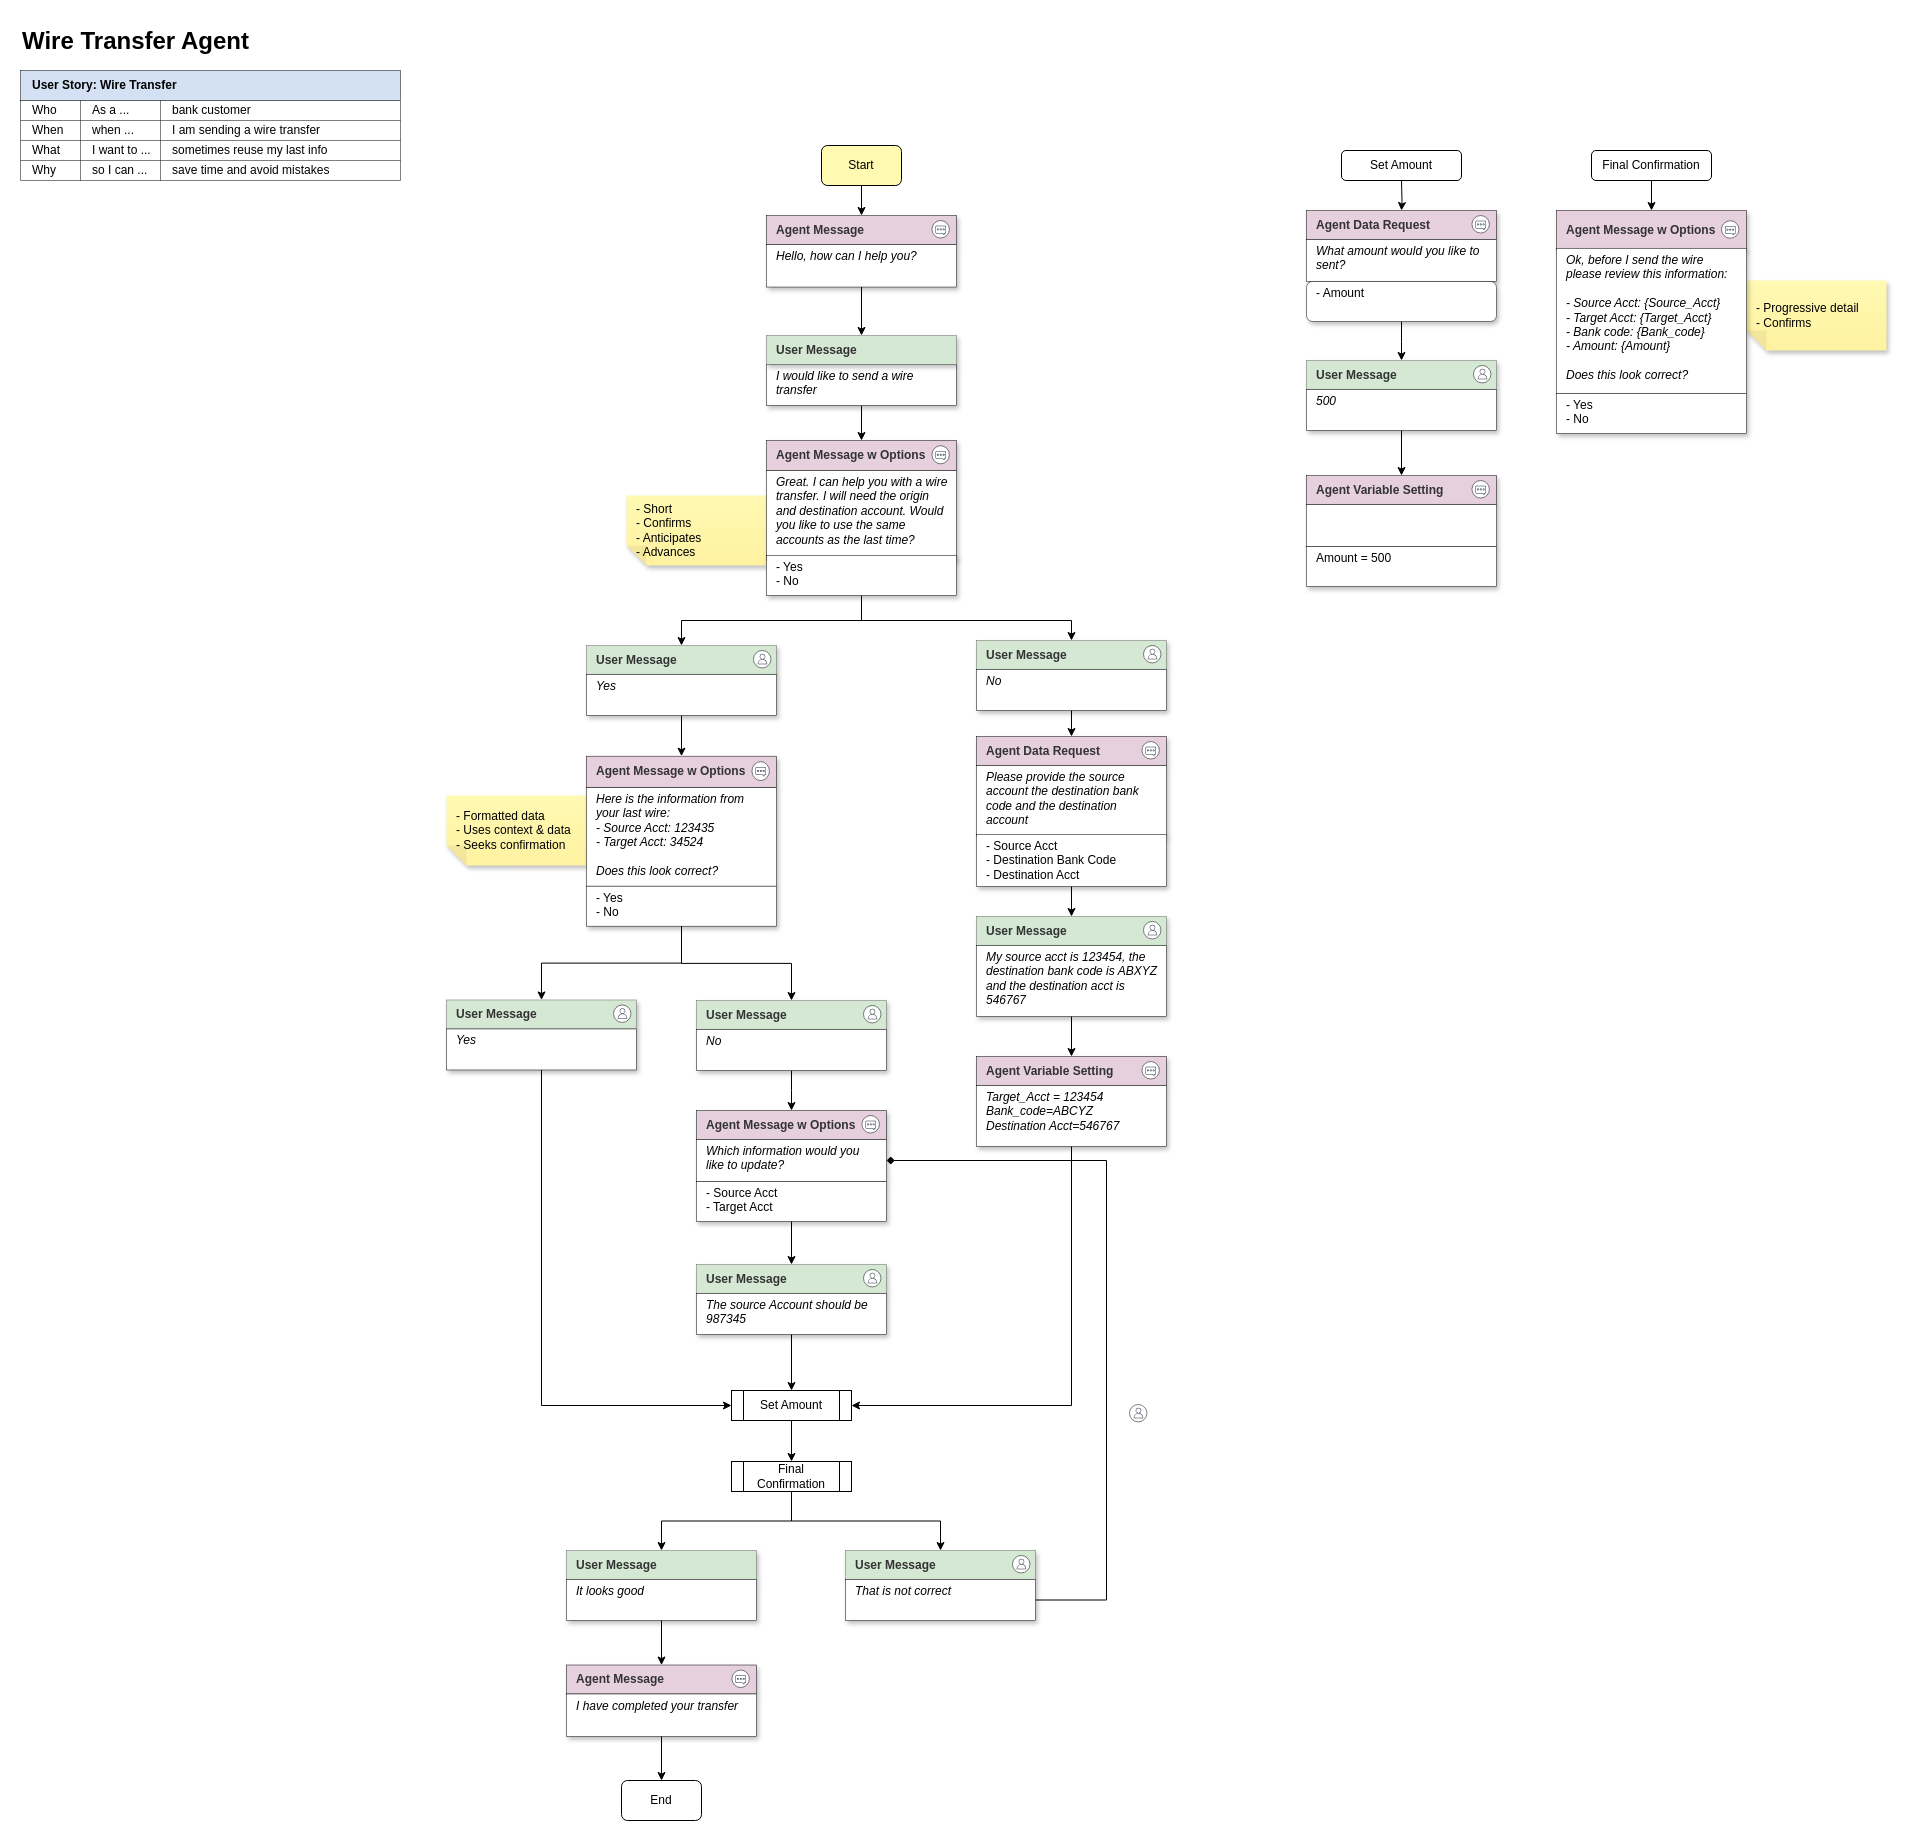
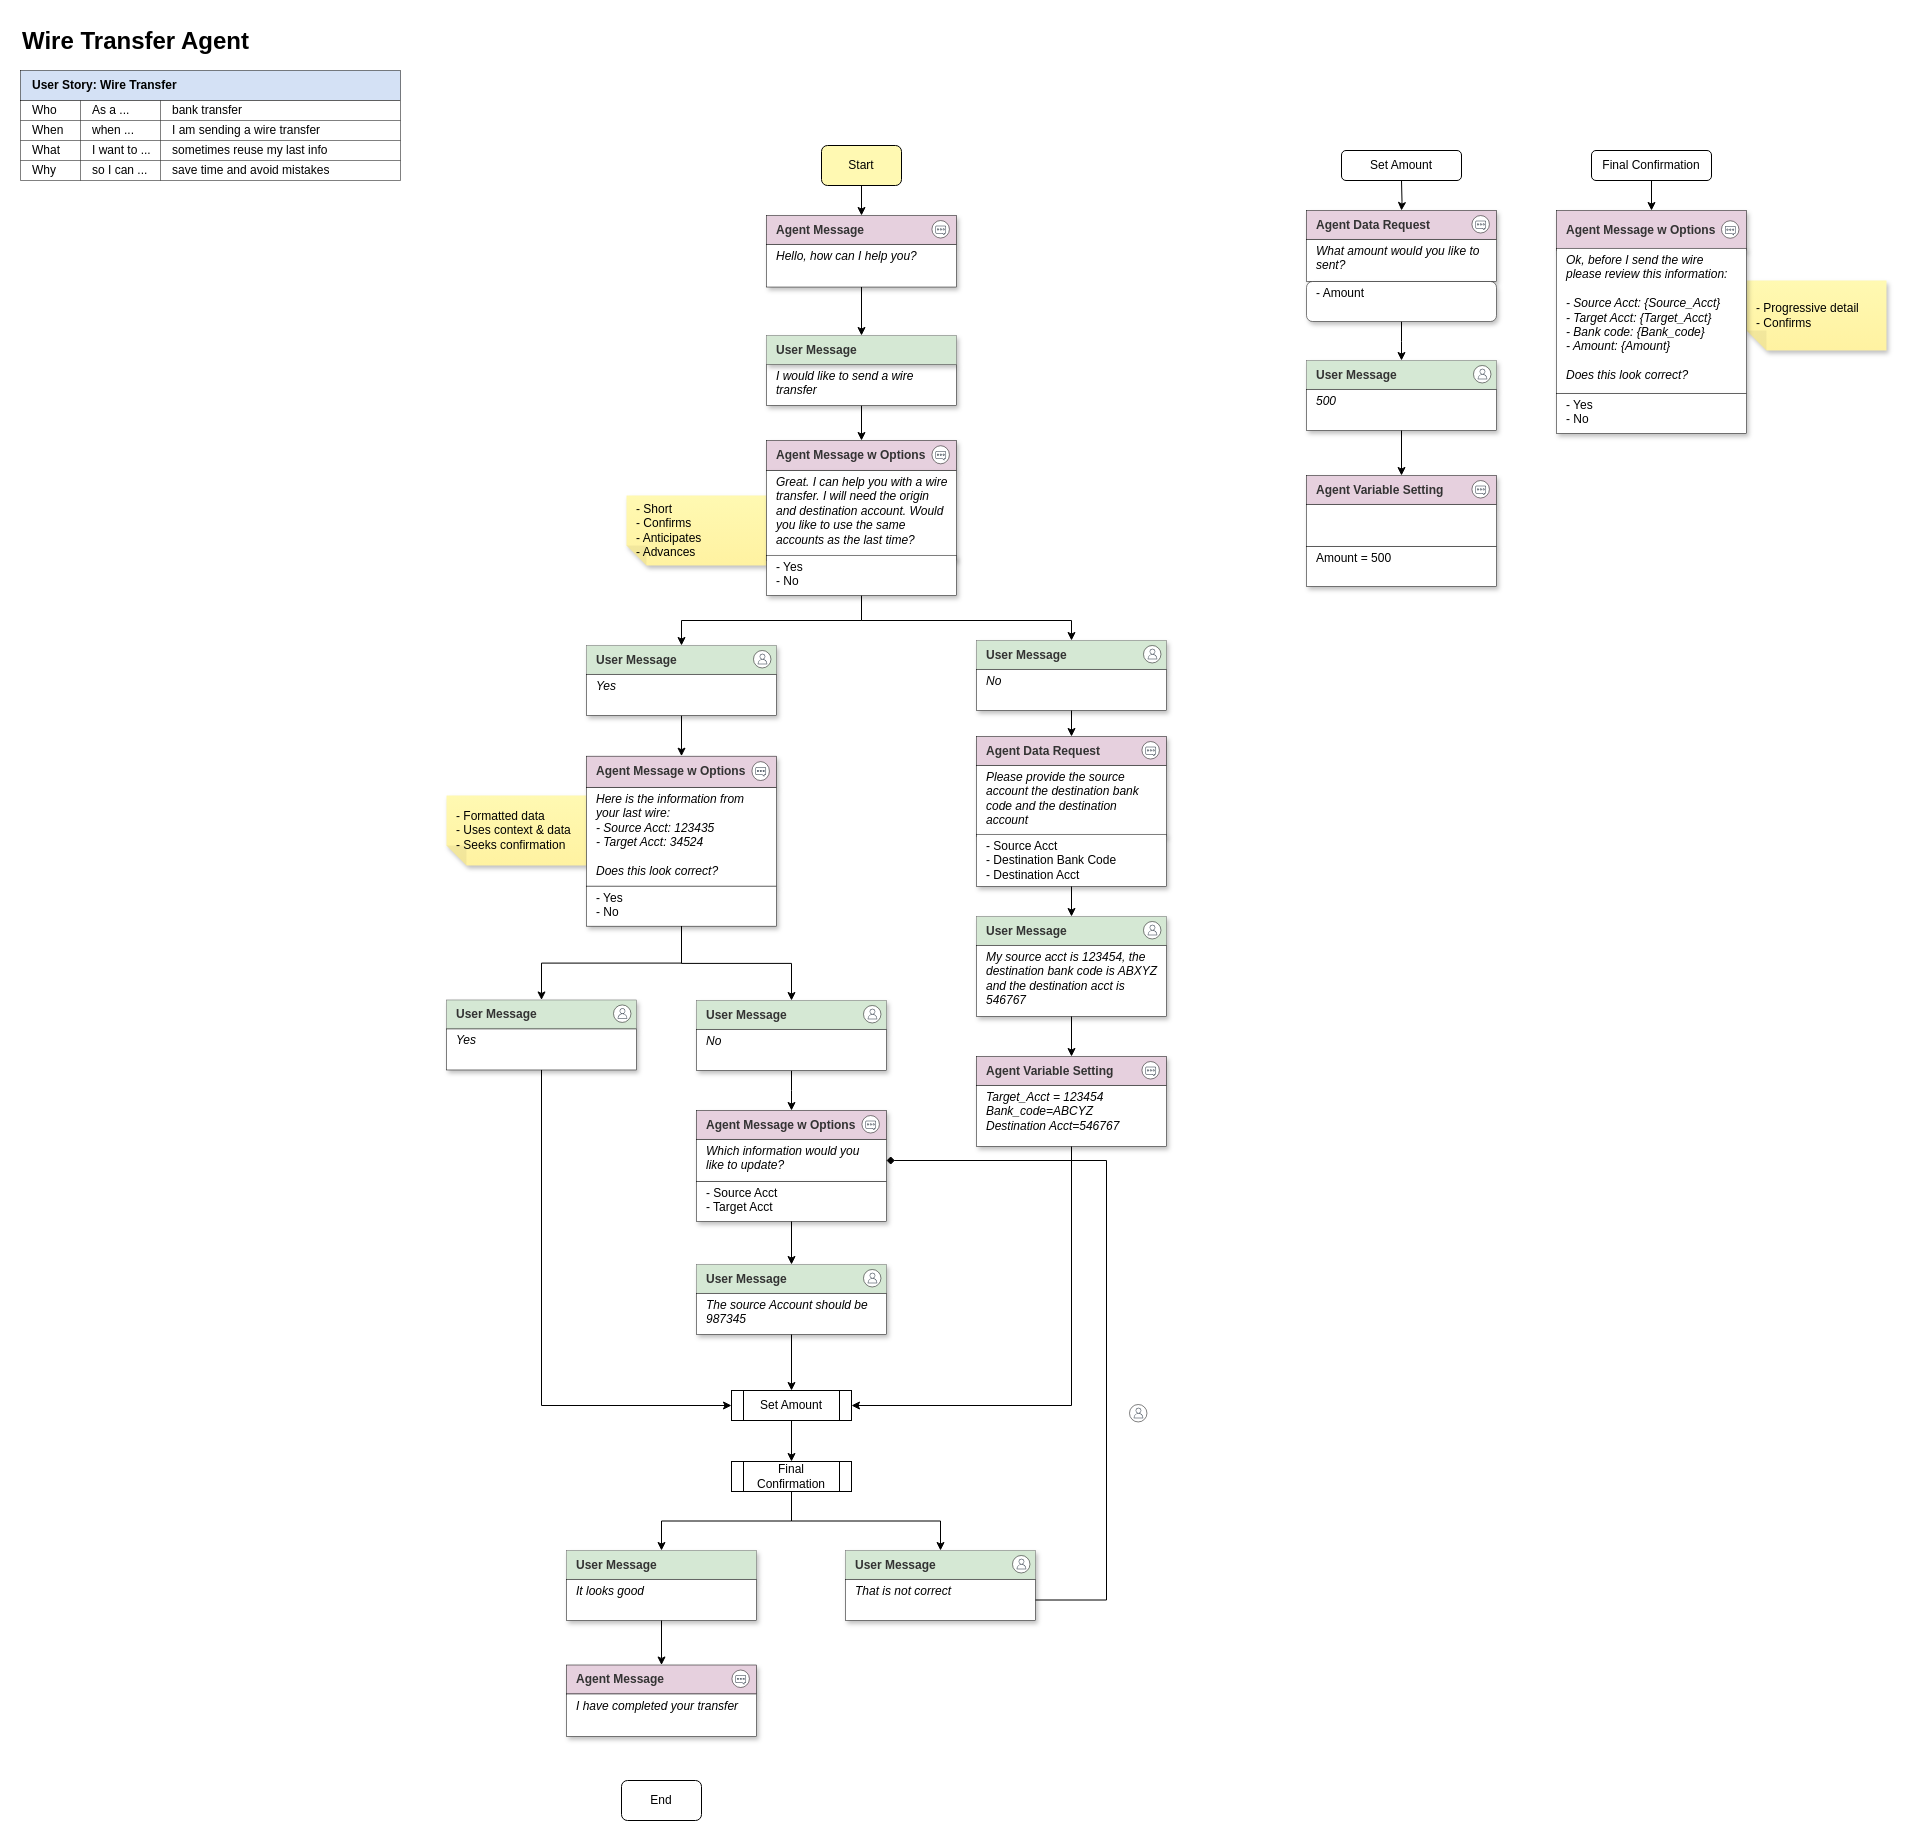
node "bank customer": label "bank customer" -> "bank transfer"
edge "I have completed your transfer" -> "End": removed
